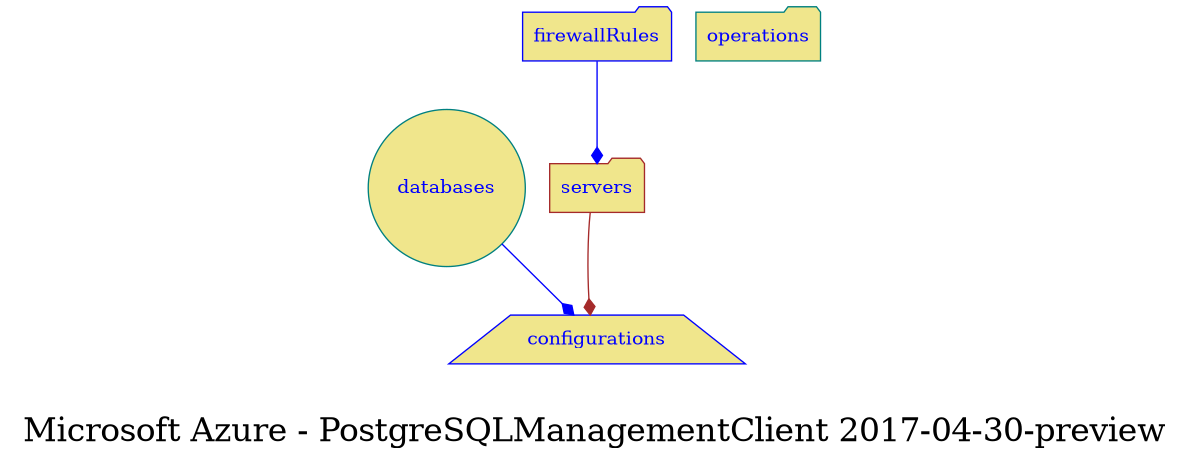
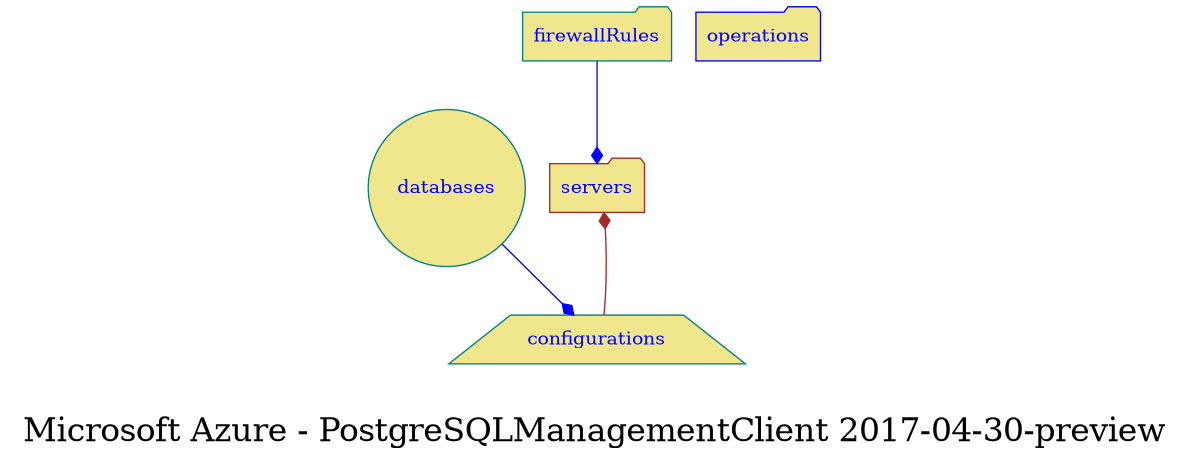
node "firewallRules": color blue -> teal
node "operations": color teal -> blue
edge "servers" -> "configurations": reversed
node "configurations": color blue -> teal
